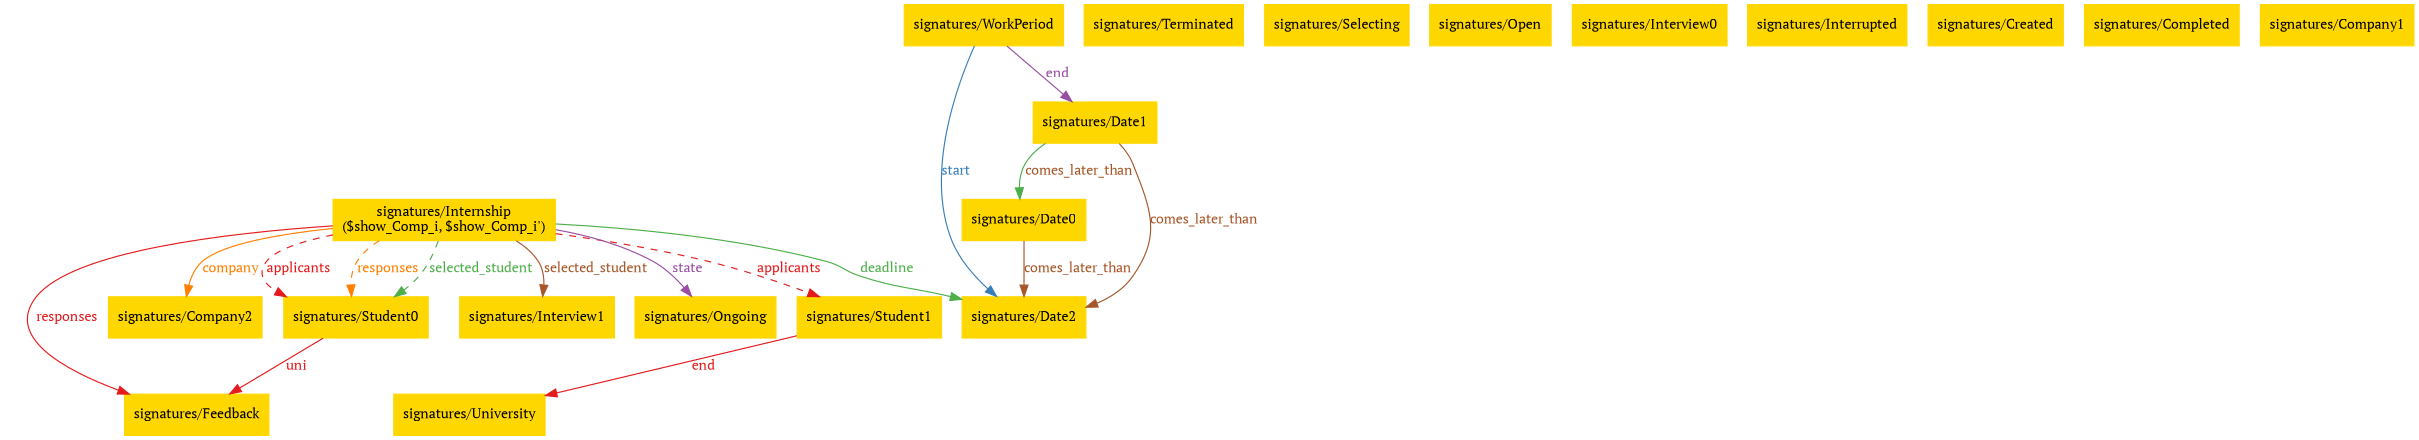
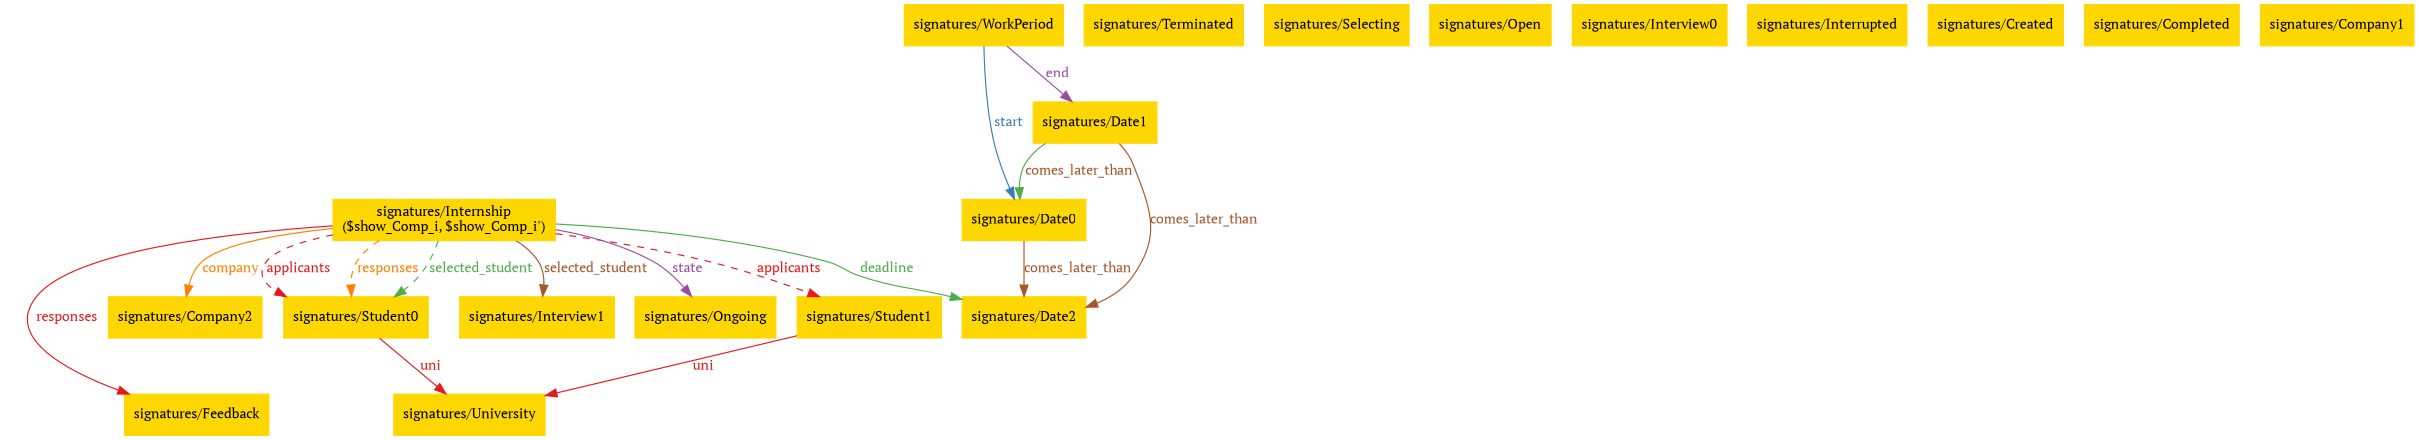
edge "signatures/WorkPeriod" -> "signatures/Date2": now "signatures/WorkPeriod" -> "signatures/Date0"
edge "signatures/Student0" -> "signatures/Feedback": now "signatures/Student0" -> "signatures/University"
edge "signatures/Student1" -> "signatures/University": label "end" -> "uni"
